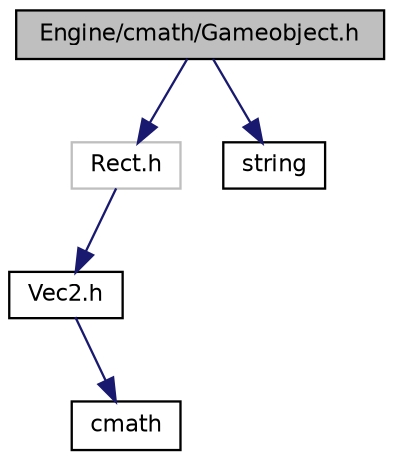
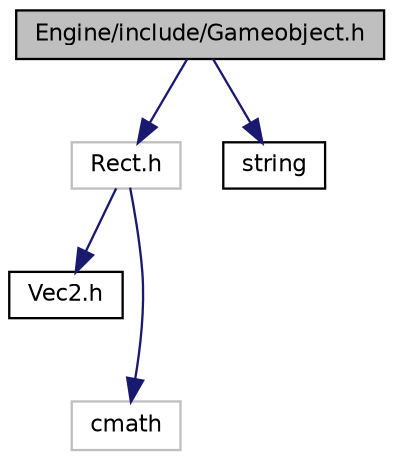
node "Engine/cmath/Gameobject.h": label "Engine/cmath/Gameobject.h" -> "Engine/include/Gameobject.h"
edge "Vec2.h" -> "cmath": now "Rect.h" -> "cmath"
node "cmath": color black -> grey75
